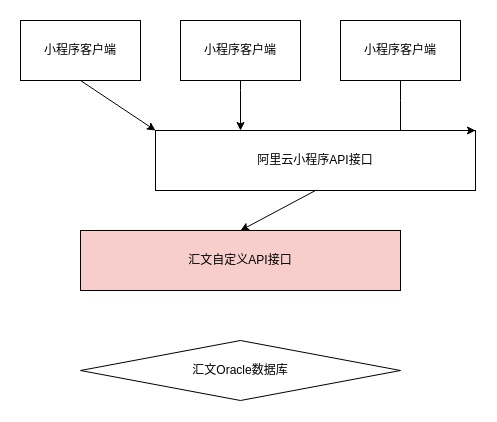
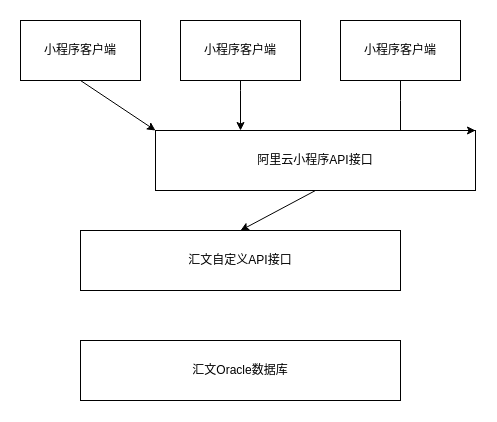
node "汇文自定义API接口": fillcolor #f8cecc -> #ffffff
node "汇文Oracle数据库": shape diamond -> rectangle
